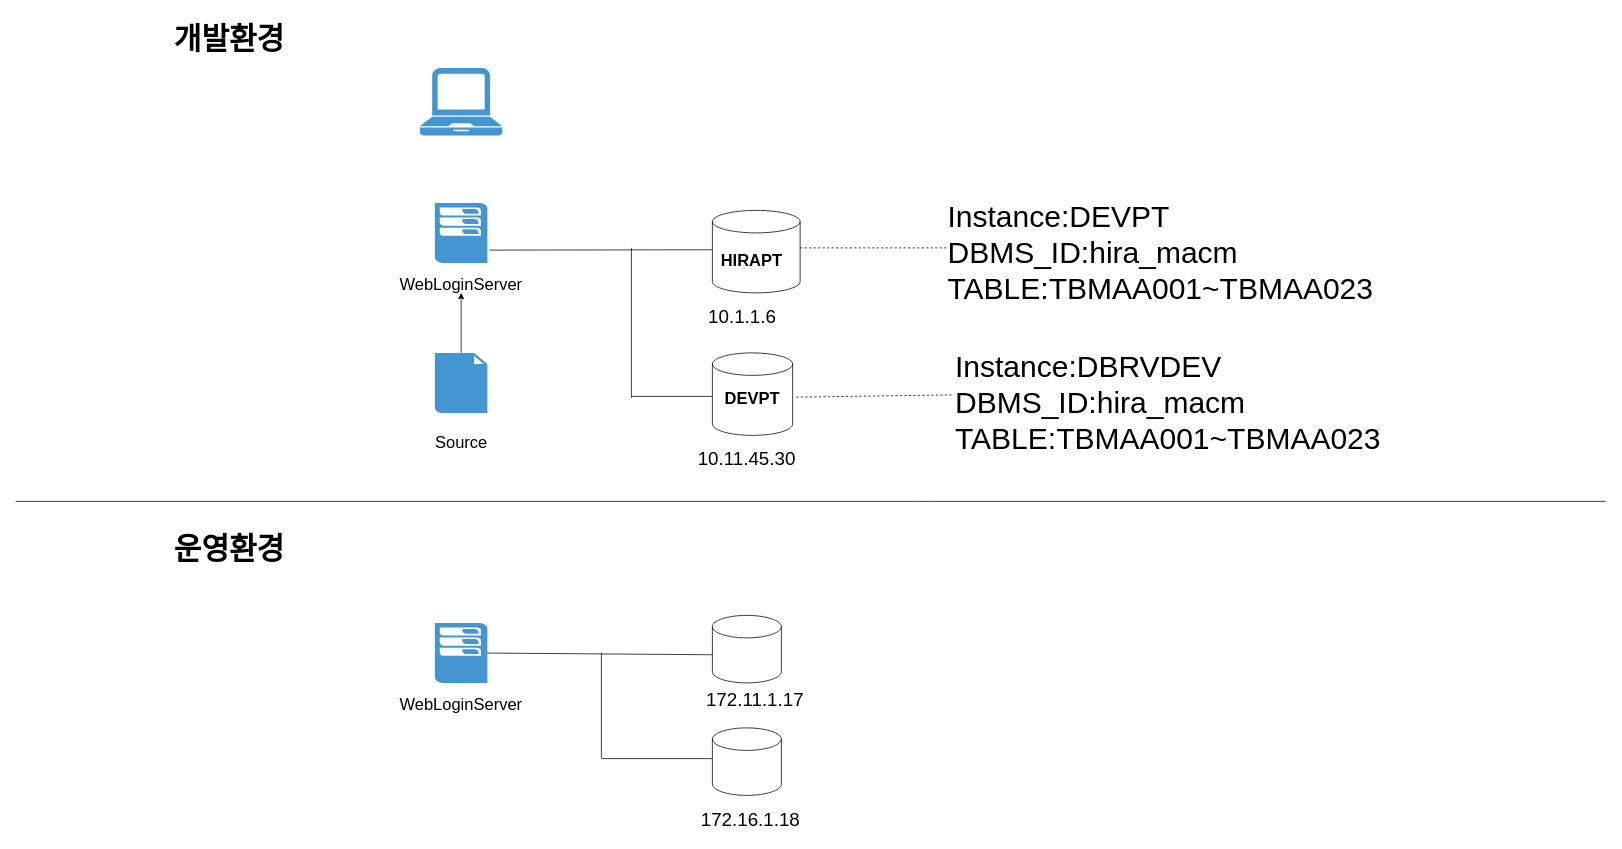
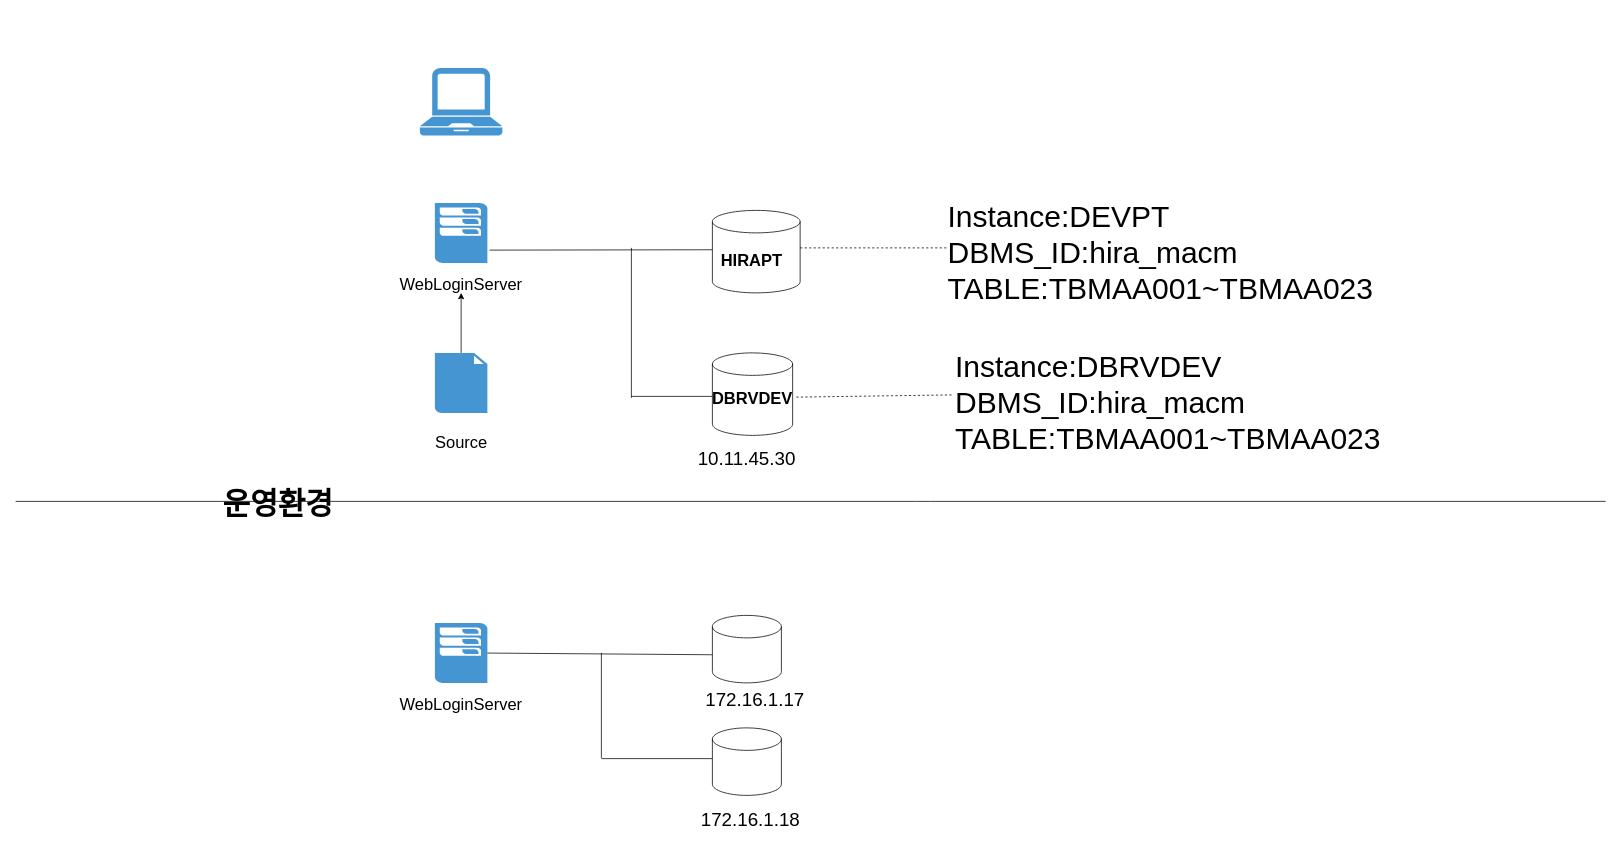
node "개발환경": removed
node "10.1.1.6": removed
node "DEVPT": label "DEVPT" -> "DBRVDEV"
node "운영환경": moved (229, 548) -> (278, 503)
node "172.11.1.17": label "172.11.1.17" -> "172.16.1.17"
